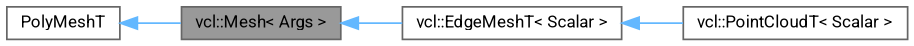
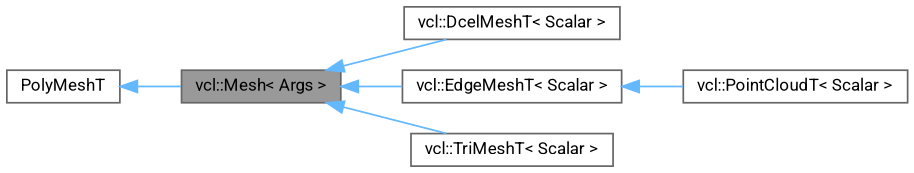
node "vcl::DcelMeshT< Scalar >": added
node "vcl::TriMeshT< Scalar >": added
